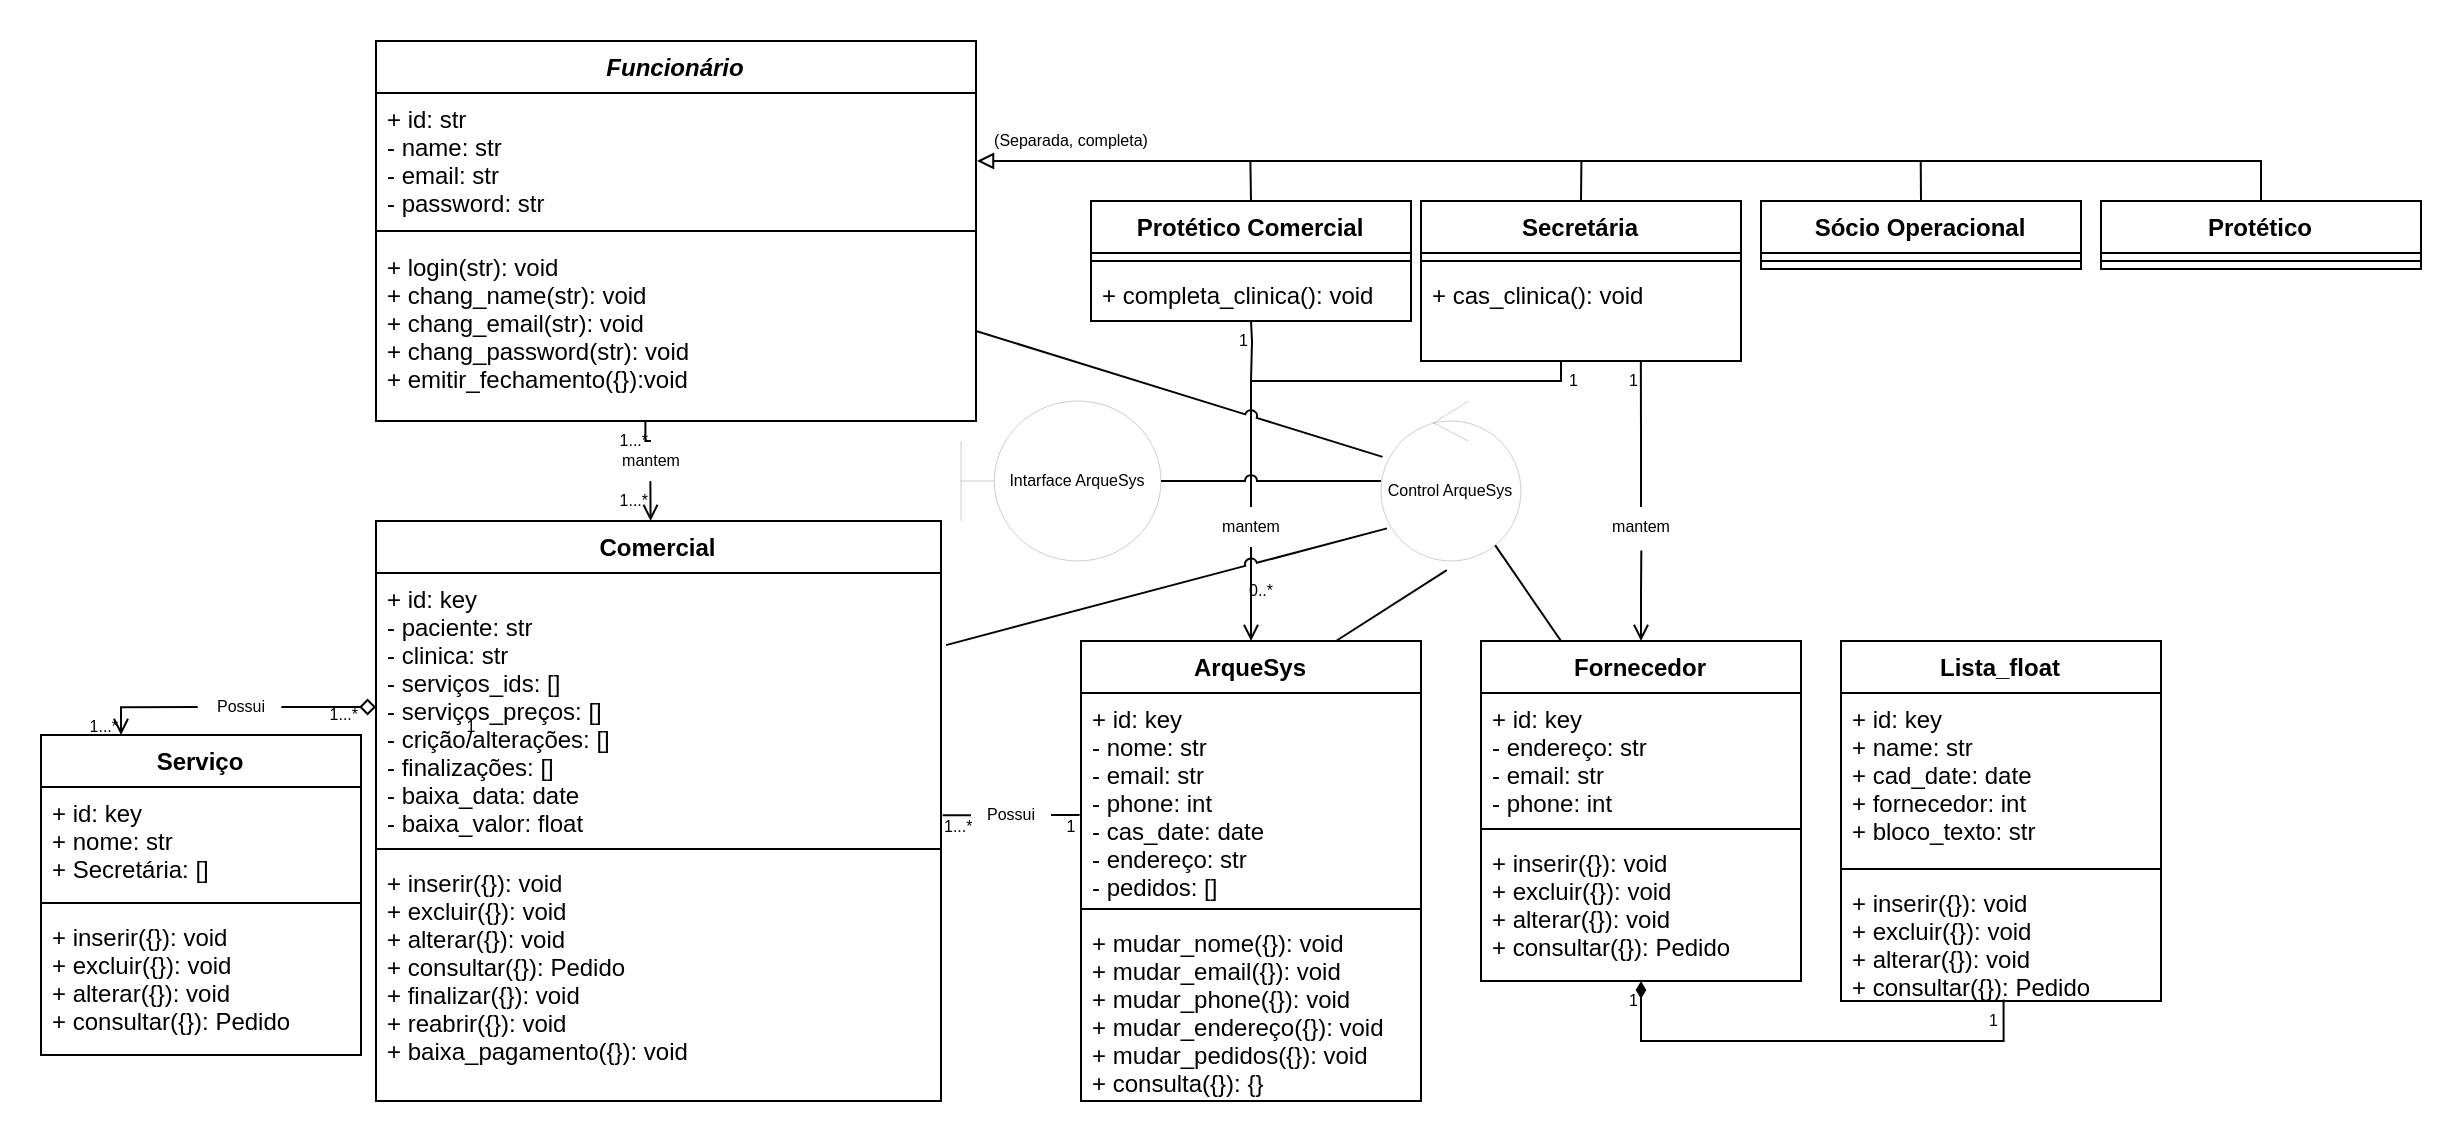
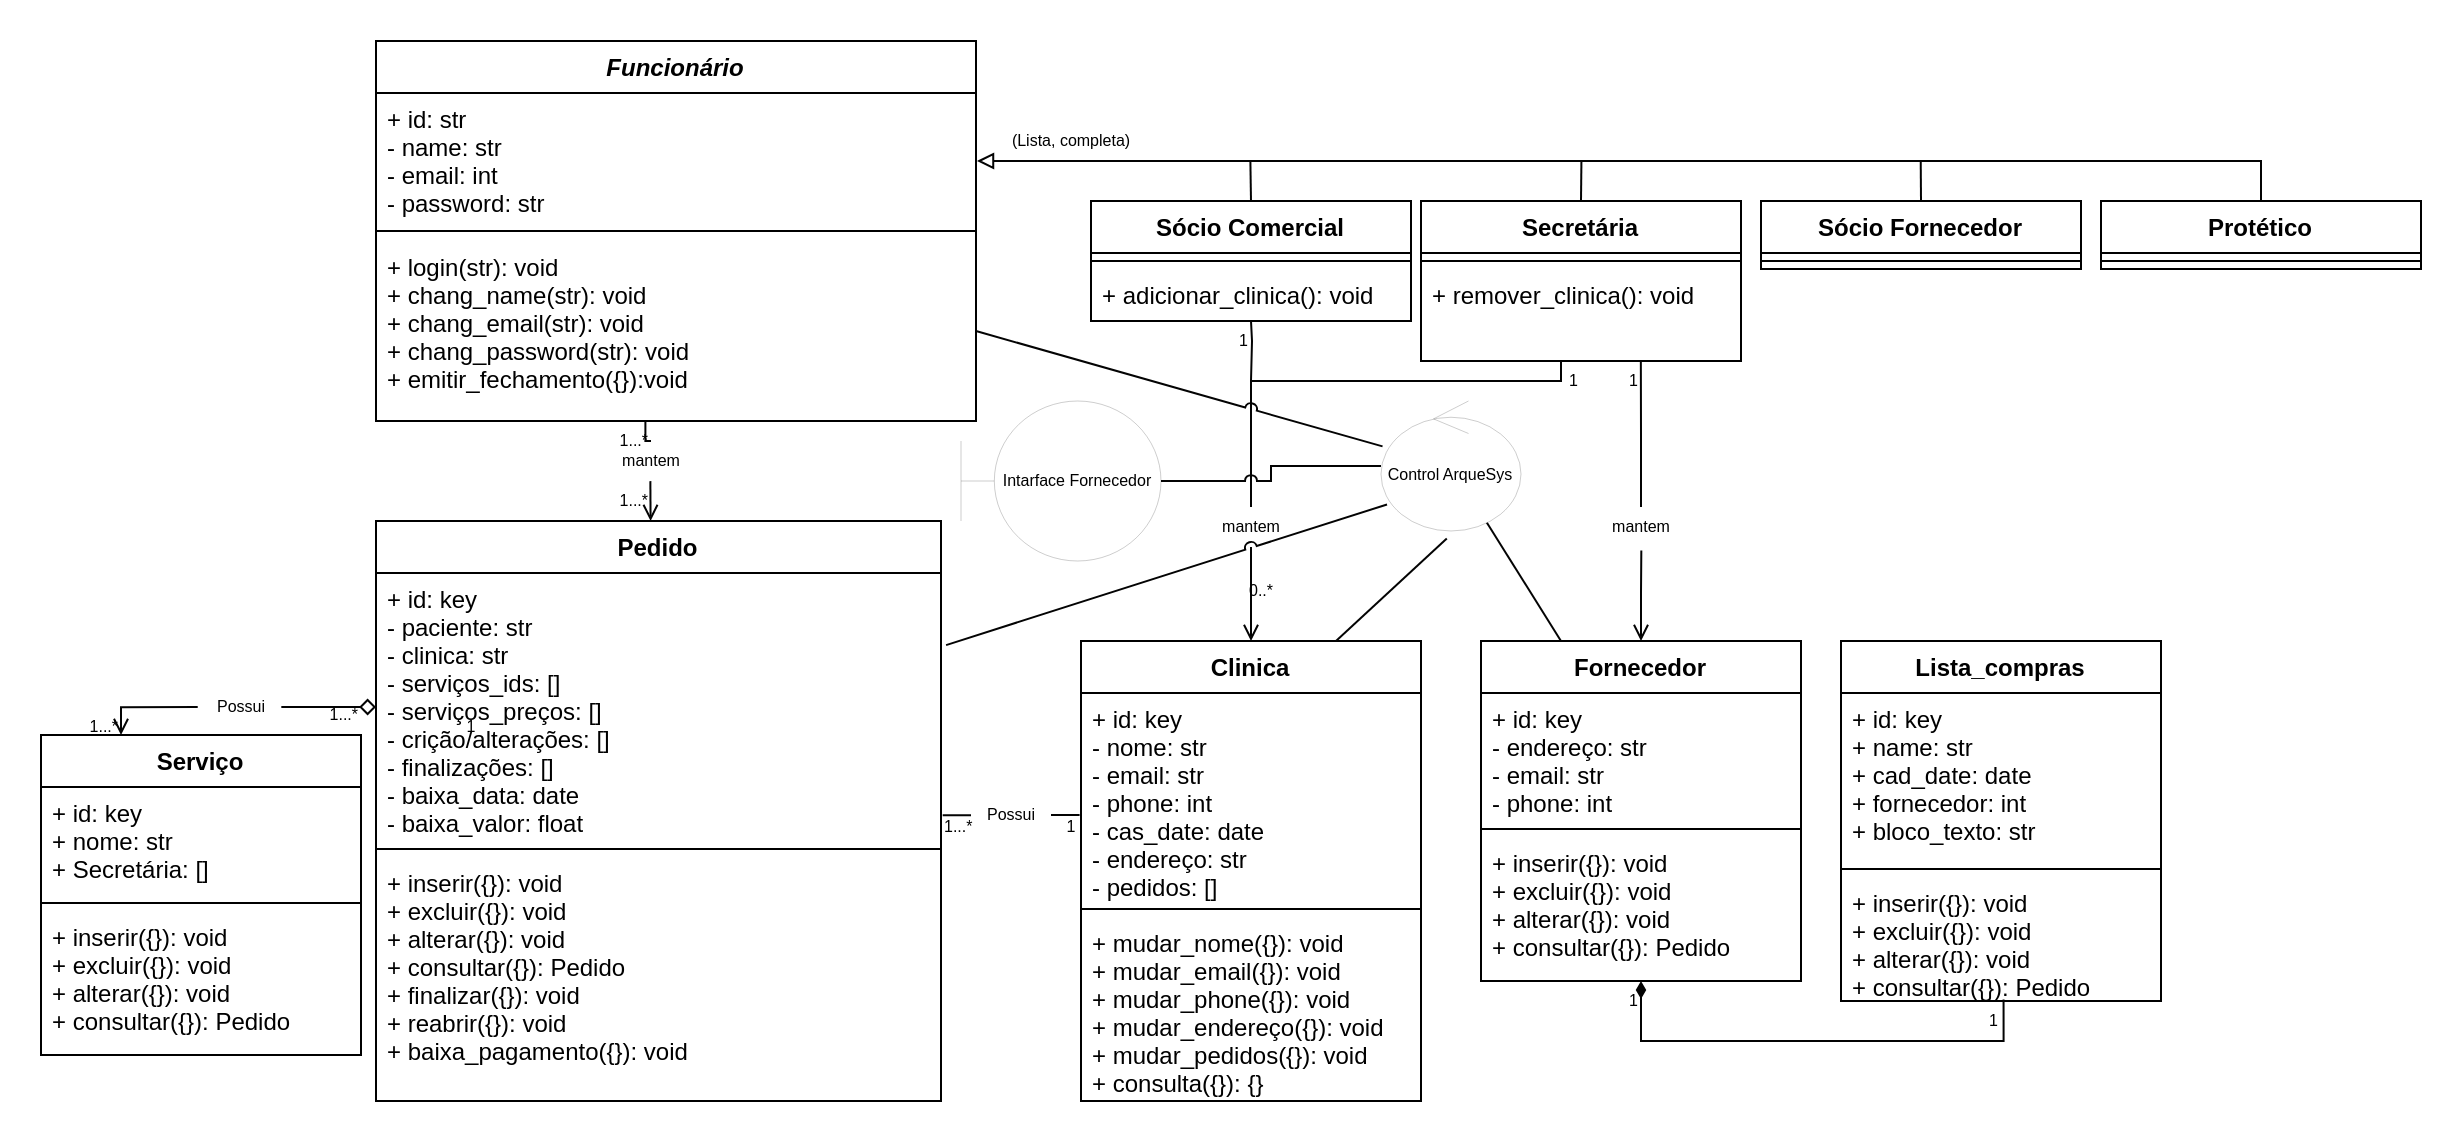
node "+ id: str - name: str - email: str - password: str": label "+ id: str - name: str - email: str - password: str" -> "+ id: str - name: str - email: int - password: str"
node "(Separada, completa)": label "(Separada, completa)" -> "(Lista, completa)"
node "Protético Comercial": label "Protético Comercial" -> "Sócio Comercial"
node "Sócio Operacional": label "Sócio Operacional" -> "Sócio Fornecedor"
node "+ completa_clinica(): void": label "+ completa_clinica(): void" -> "+ adicionar_clinica(): void"
node "+ cas_clinica(): void": label "+ cas_clinica(): void" -> "+ remover_clinica(): void"
node "Intarface ArqueSys": label "Intarface ArqueSys" -> "Intarface Fornecedor"
node "Control ArqueSys": size 140x160 -> 140x130
node "Comercial": label "Comercial" -> "Pedido"
node "ArqueSys": label "ArqueSys" -> "Clinica"
node "Lista_float": label "Lista_float" -> "Lista_compras"
